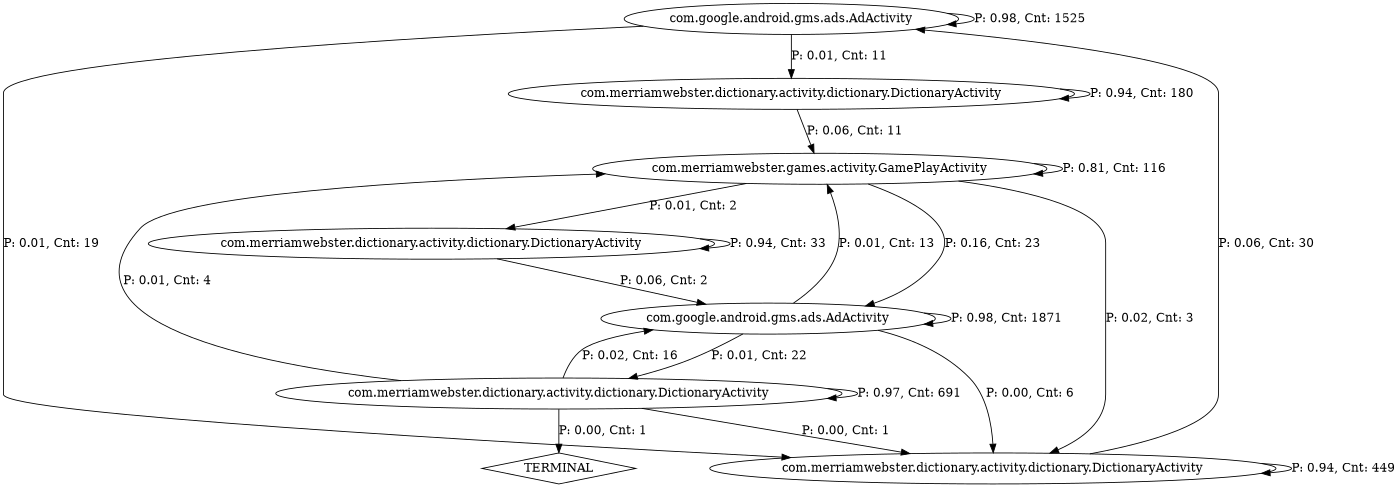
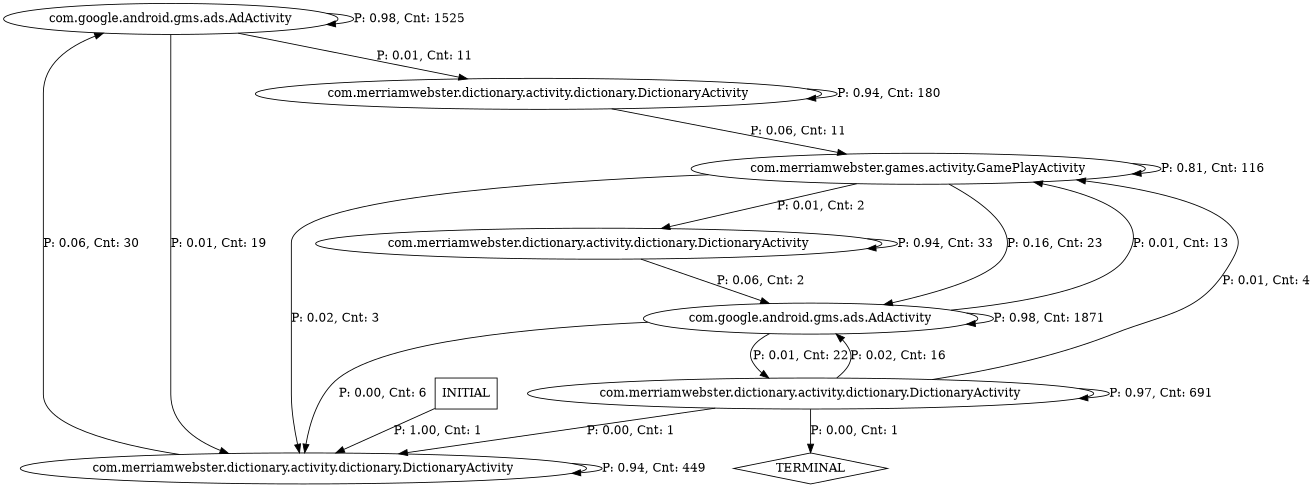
node "INITIAL": added
